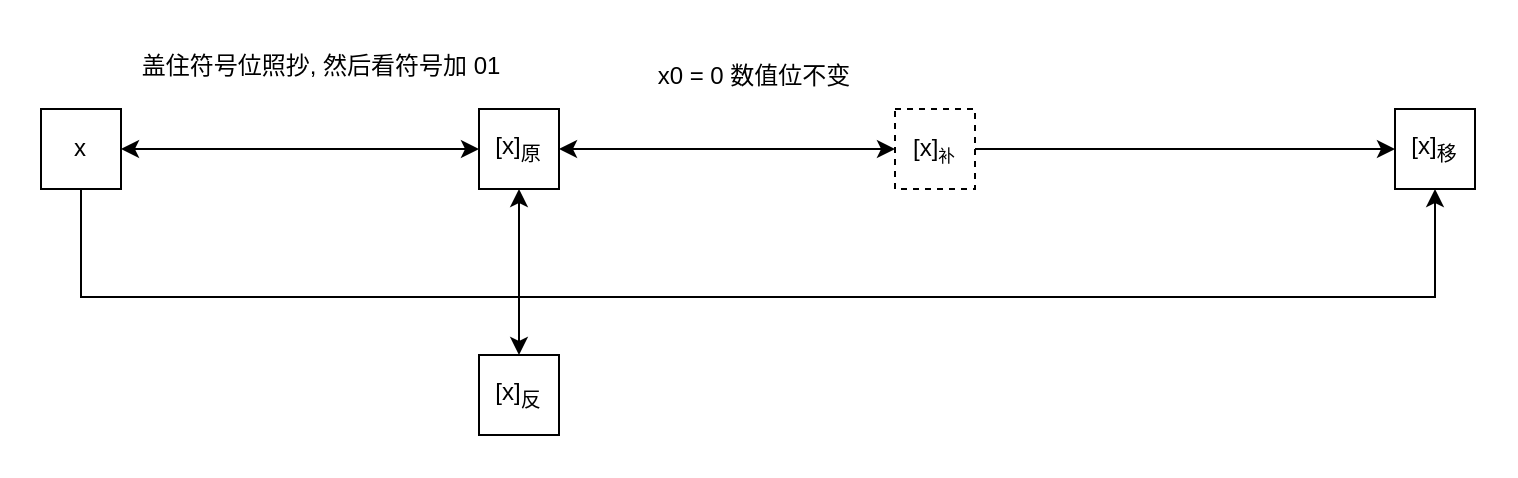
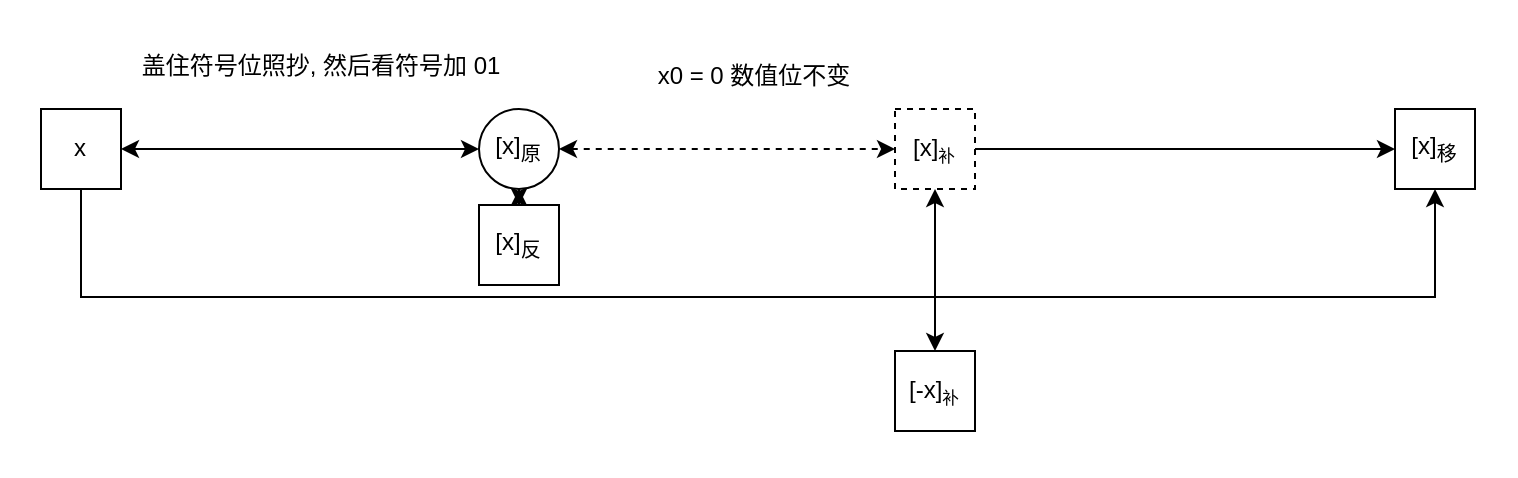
node "[x]原": shape rectangle -> ellipse
edge "[x]原" -- "[x]补": style solid -> dashed
edge "[x]补" -- "[-x]补": added
node "[-x]补": added
node "[x]反": moved (519, 395) -> (519, 245)
